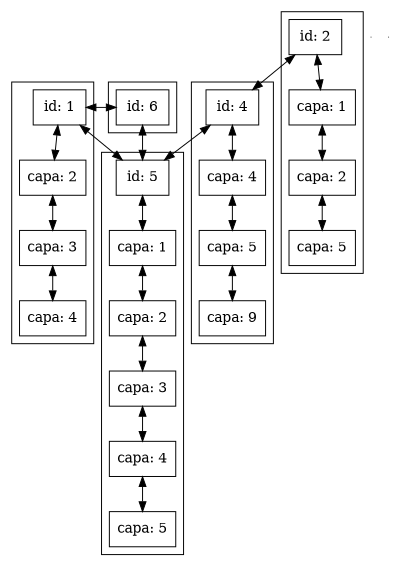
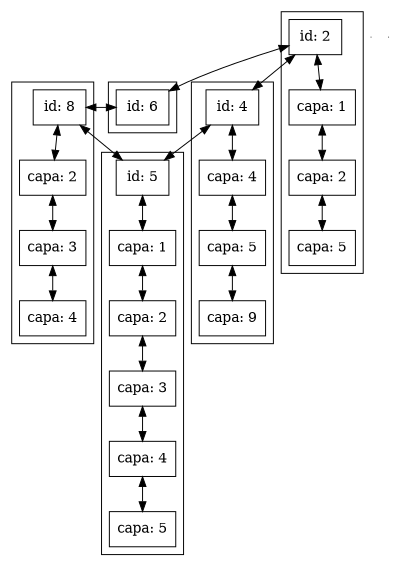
node "id: 1": label "id: 1" -> "id: 8"
edge "id: 6" -- "id: 5": now "id: 6" -- "id: 2"
